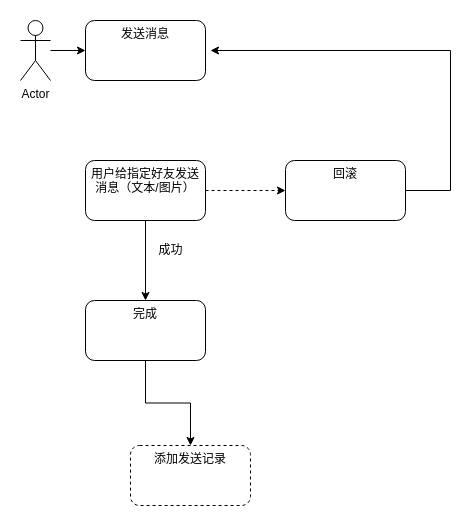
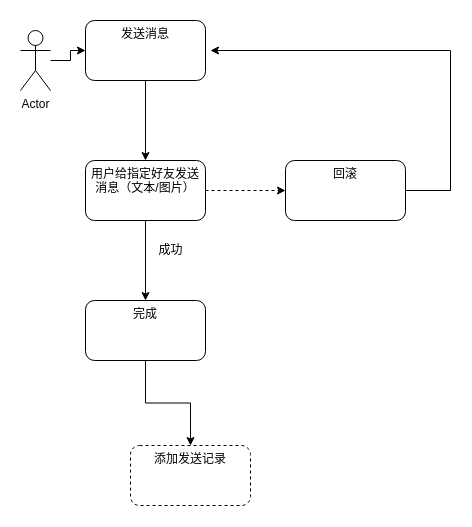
node "Actor": moved (36, 51) -> (36, 61)
edge "发送消息" -> "用户给指定好友发送消息（文本/图片）": added
